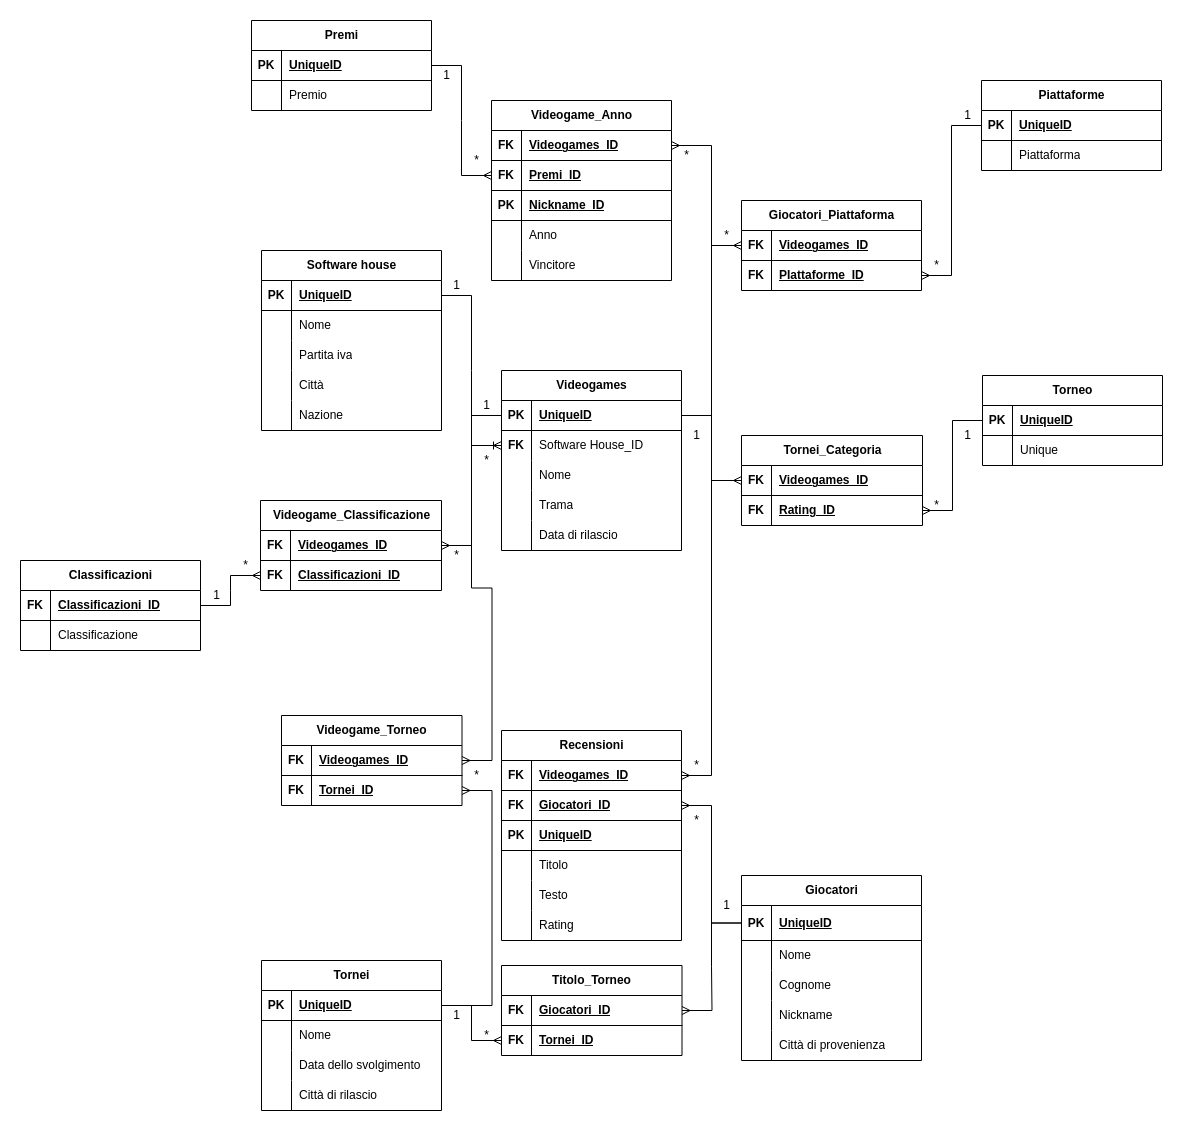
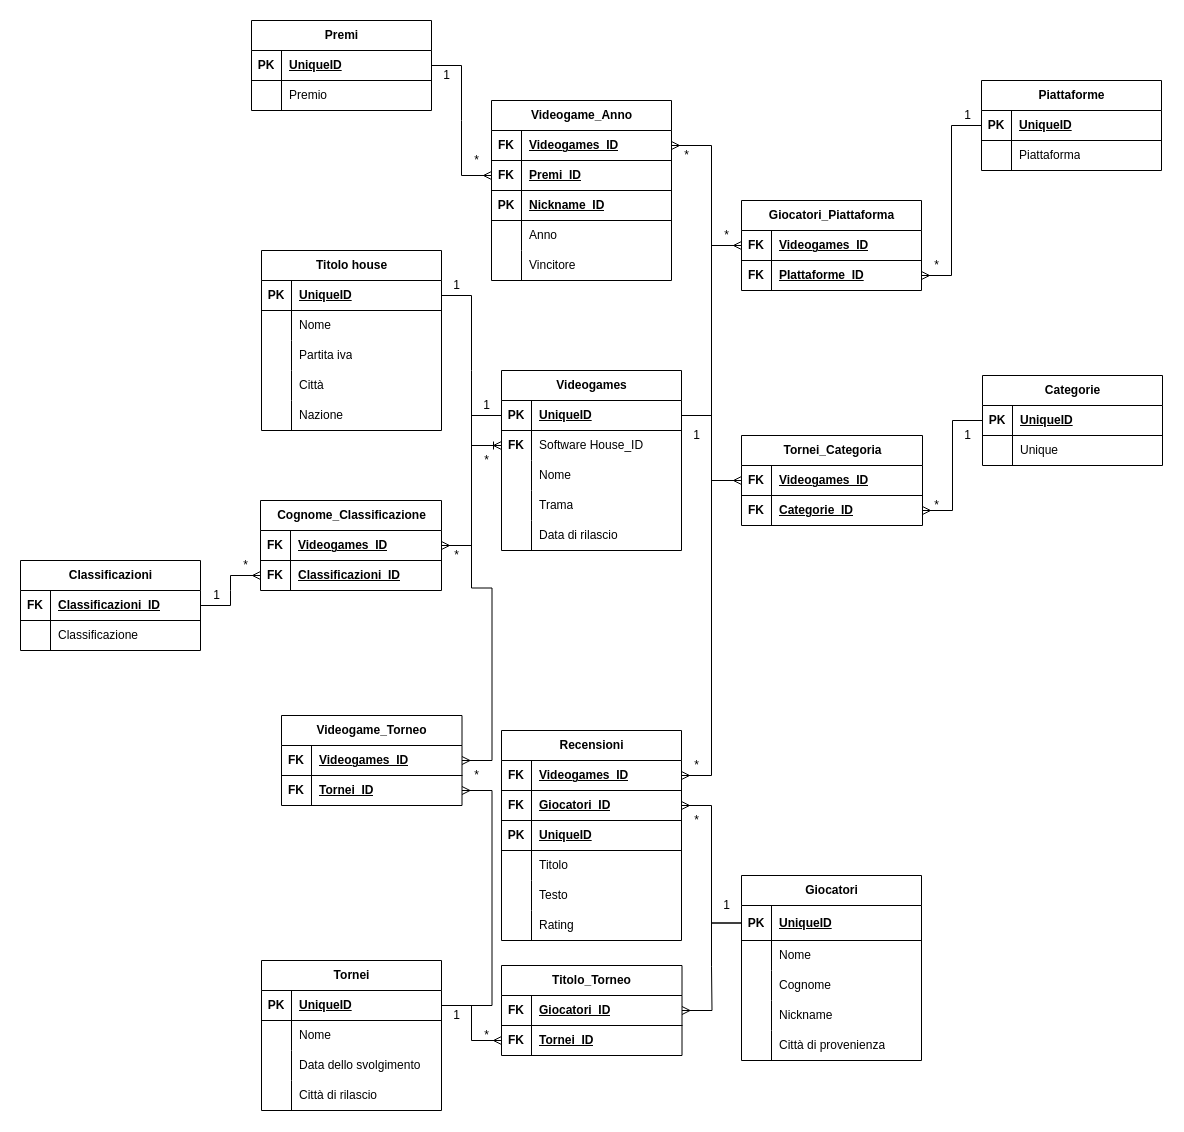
node "Software house": label "Software house" -> "Titolo house"
node "Torneo": label "Torneo" -> "Categorie"
node "Rating_ID": label "Rating_ID" -> "Categorie_ID"
node "Videogame_Classificazione": label "Videogame_Classificazione" -> "Cognome_Classificazione"
